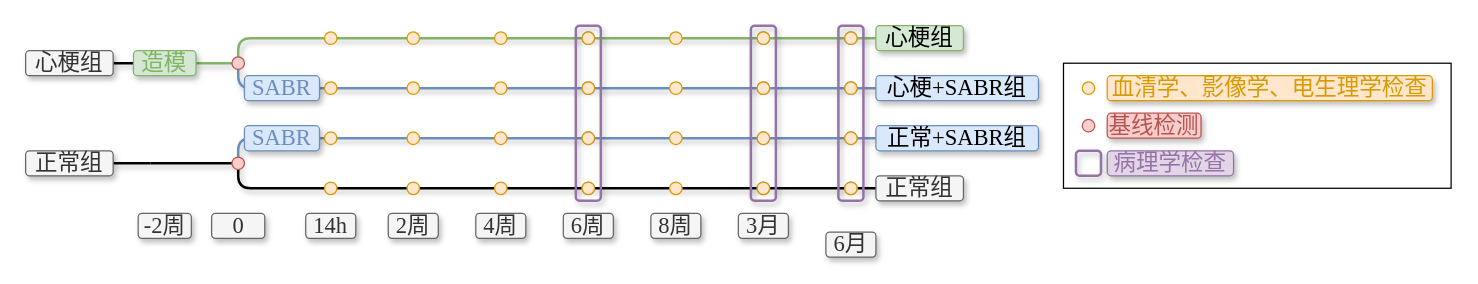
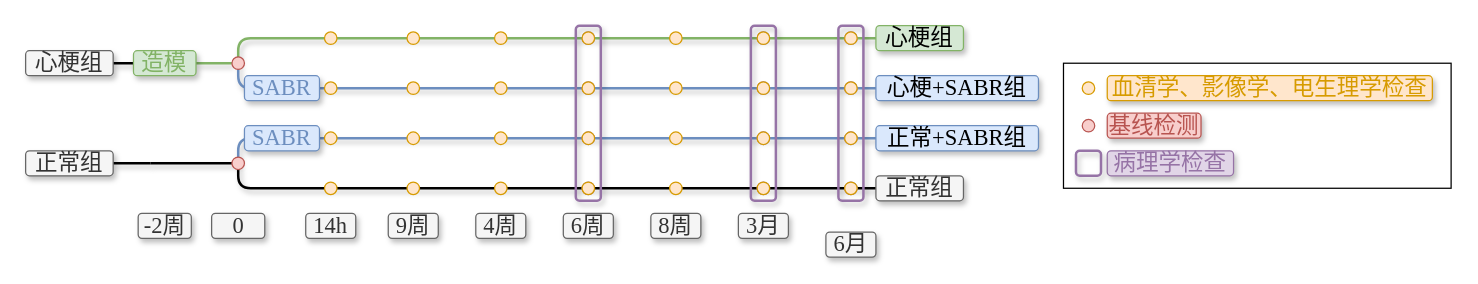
node "2周": label "2周" -> "9周"
